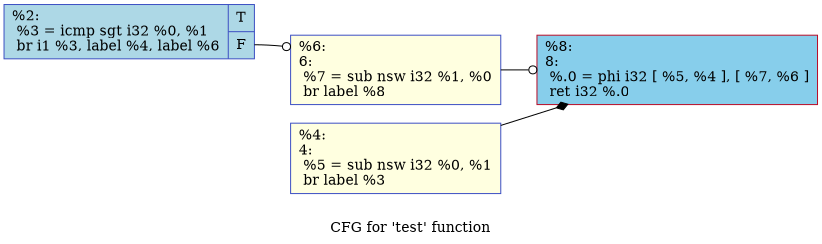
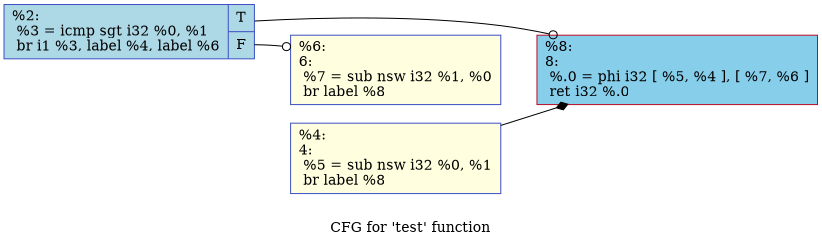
edge "%6:" -> "%8:": now "%2:" -> "%8:"
node "%4:": text "br label %3" -> "br label %8"
